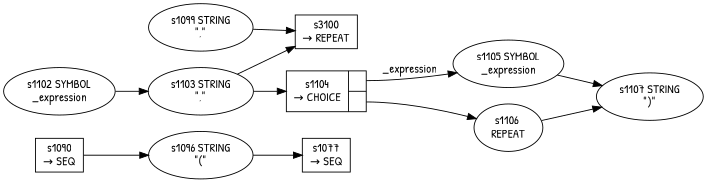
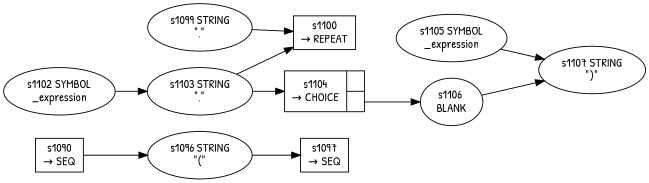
node "s3100 → REPEAT": label "s3100 → REPEAT" -> "s1100 → REPEAT"
edge "s1104" -> "s1105 SYMBOL _expression": removed, label "_expression"
node "s1106 REPEAT": label "s1106 REPEAT" -> "s1106 BLANK"
node "s1077 → SEQ": label "s1077 → SEQ" -> "s1097 → SEQ"
